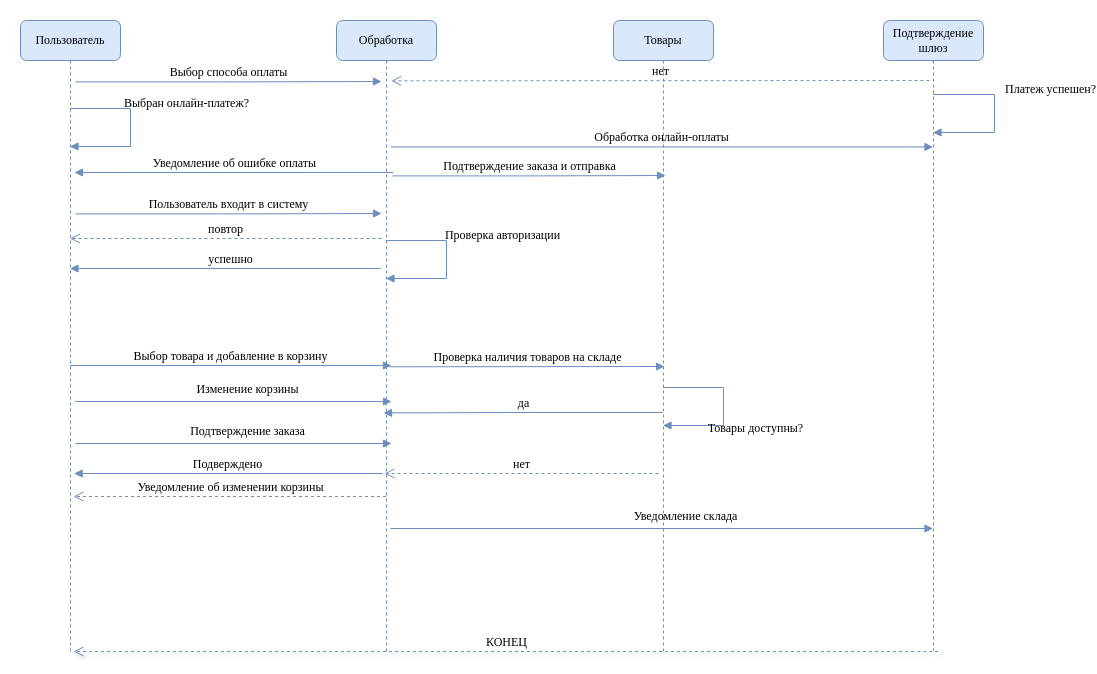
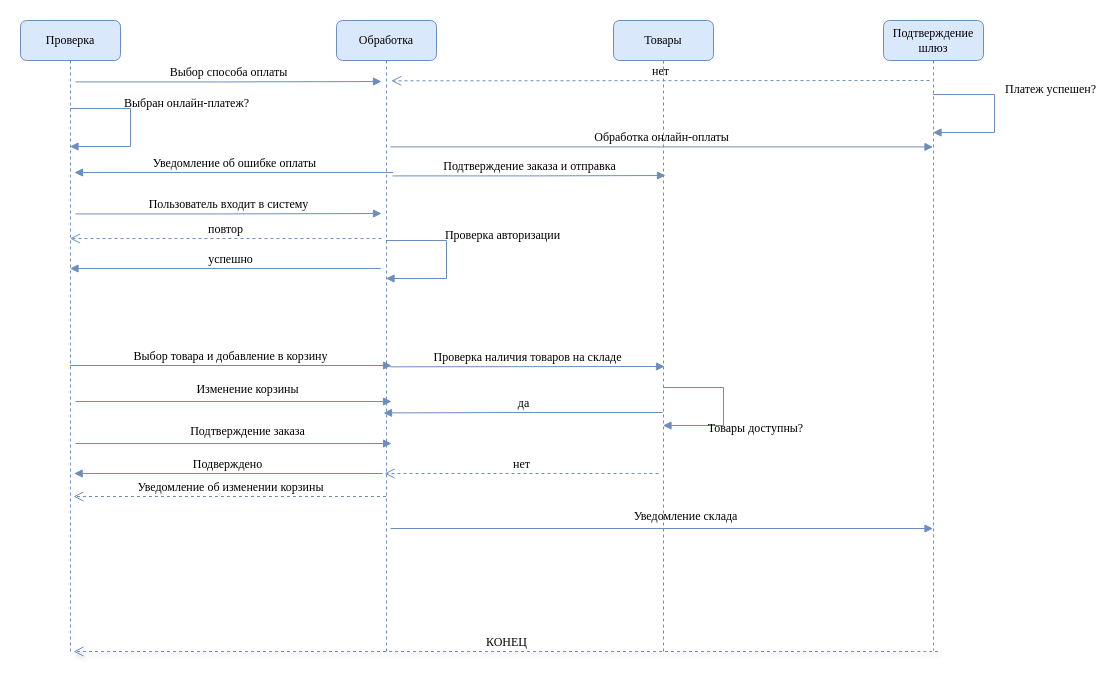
node "Пользователь": label "Пользователь" -> "Проверка"
